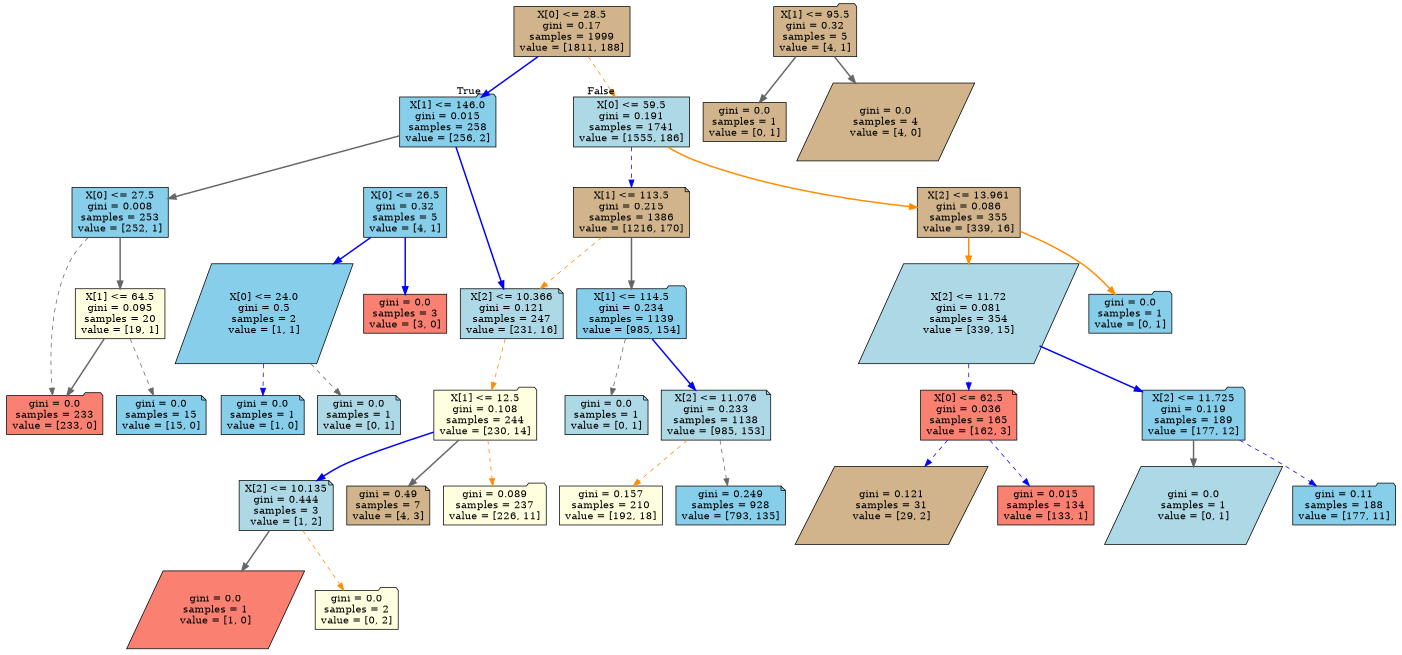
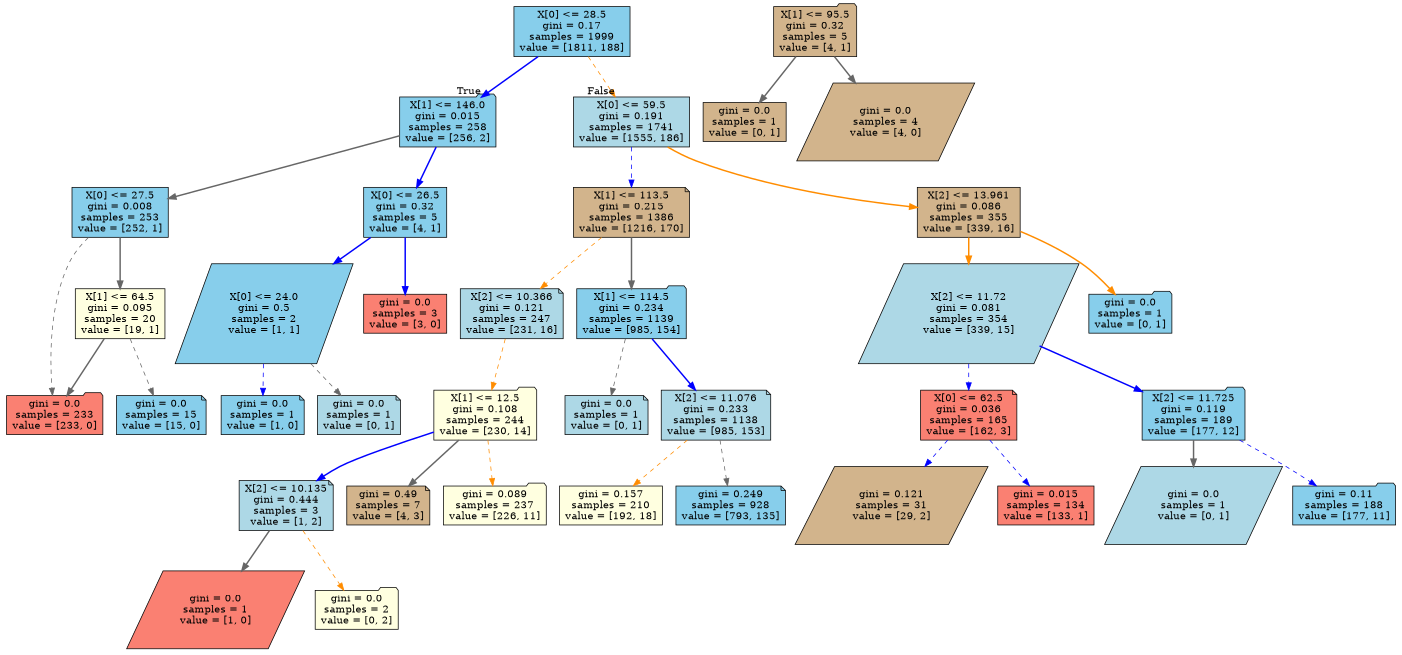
node "X[0] <= 28.5 gini = 0.17 samples = 1999 value = [1811, 188]": fillcolor tan -> skyblue
edge "X[1] <= 146.0 gini = 0.015 samples = 258 value = [256, 2]" -> "X[2] <= 10.366 gini = 0.121 samples = 247 value = [231, 16]": now "X[1] <= 146.0 gini = 0.015 samples = 258 value = [256, 2]" -> "X[0] <= 26.5 gini = 0.32 samples = 5 value = [4, 1]"
